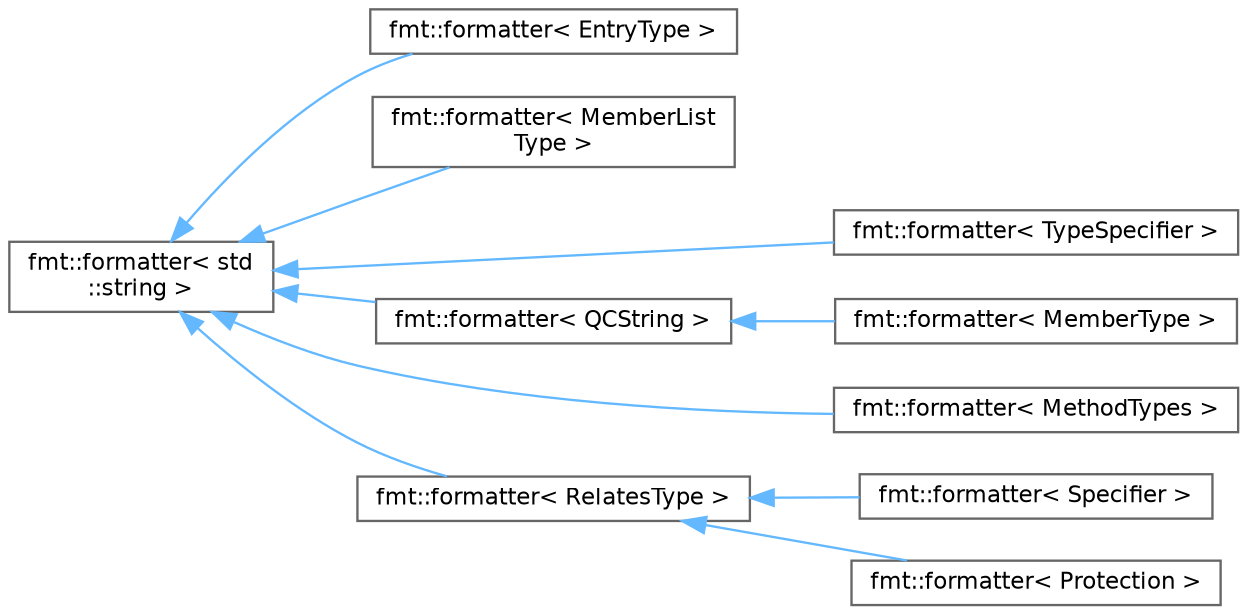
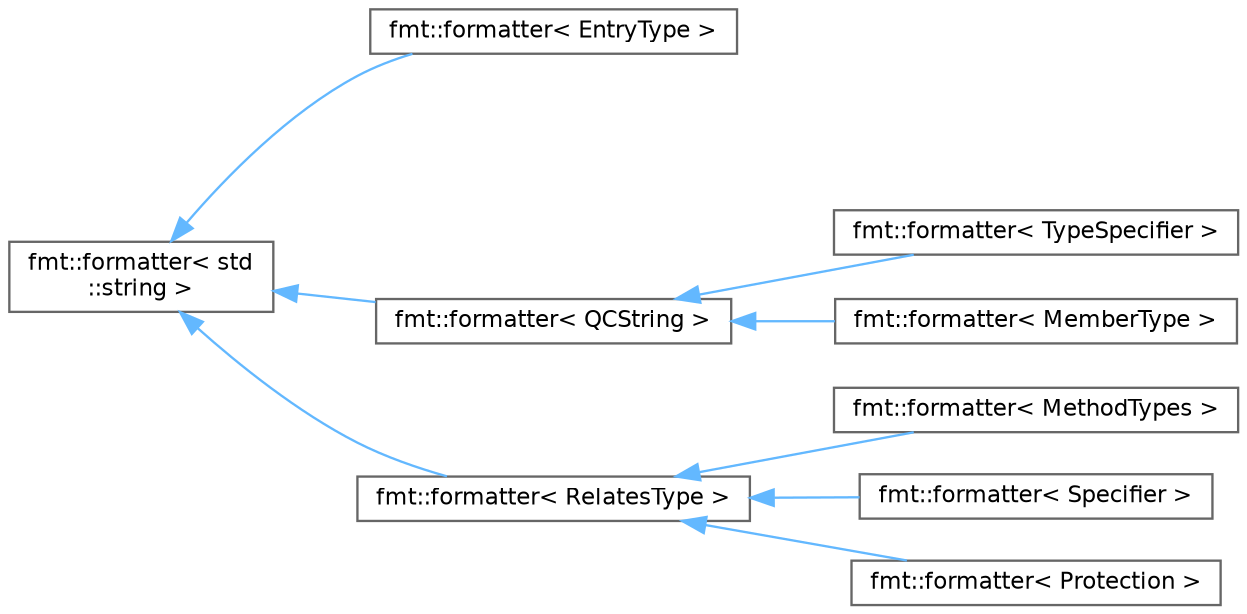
node "fmt::formatter< MemberList Type >": removed
edge "fmt::formatter< TypeSpecifier >" -> "fmt::formatter< std ::string >": now "fmt::formatter< TypeSpecifier >" -> "fmt::formatter< QCString >"
edge "fmt::formatter< MethodTypes >" -> "fmt::formatter< std ::string >": now "fmt::formatter< MethodTypes >" -> "fmt::formatter< RelatesType >"
